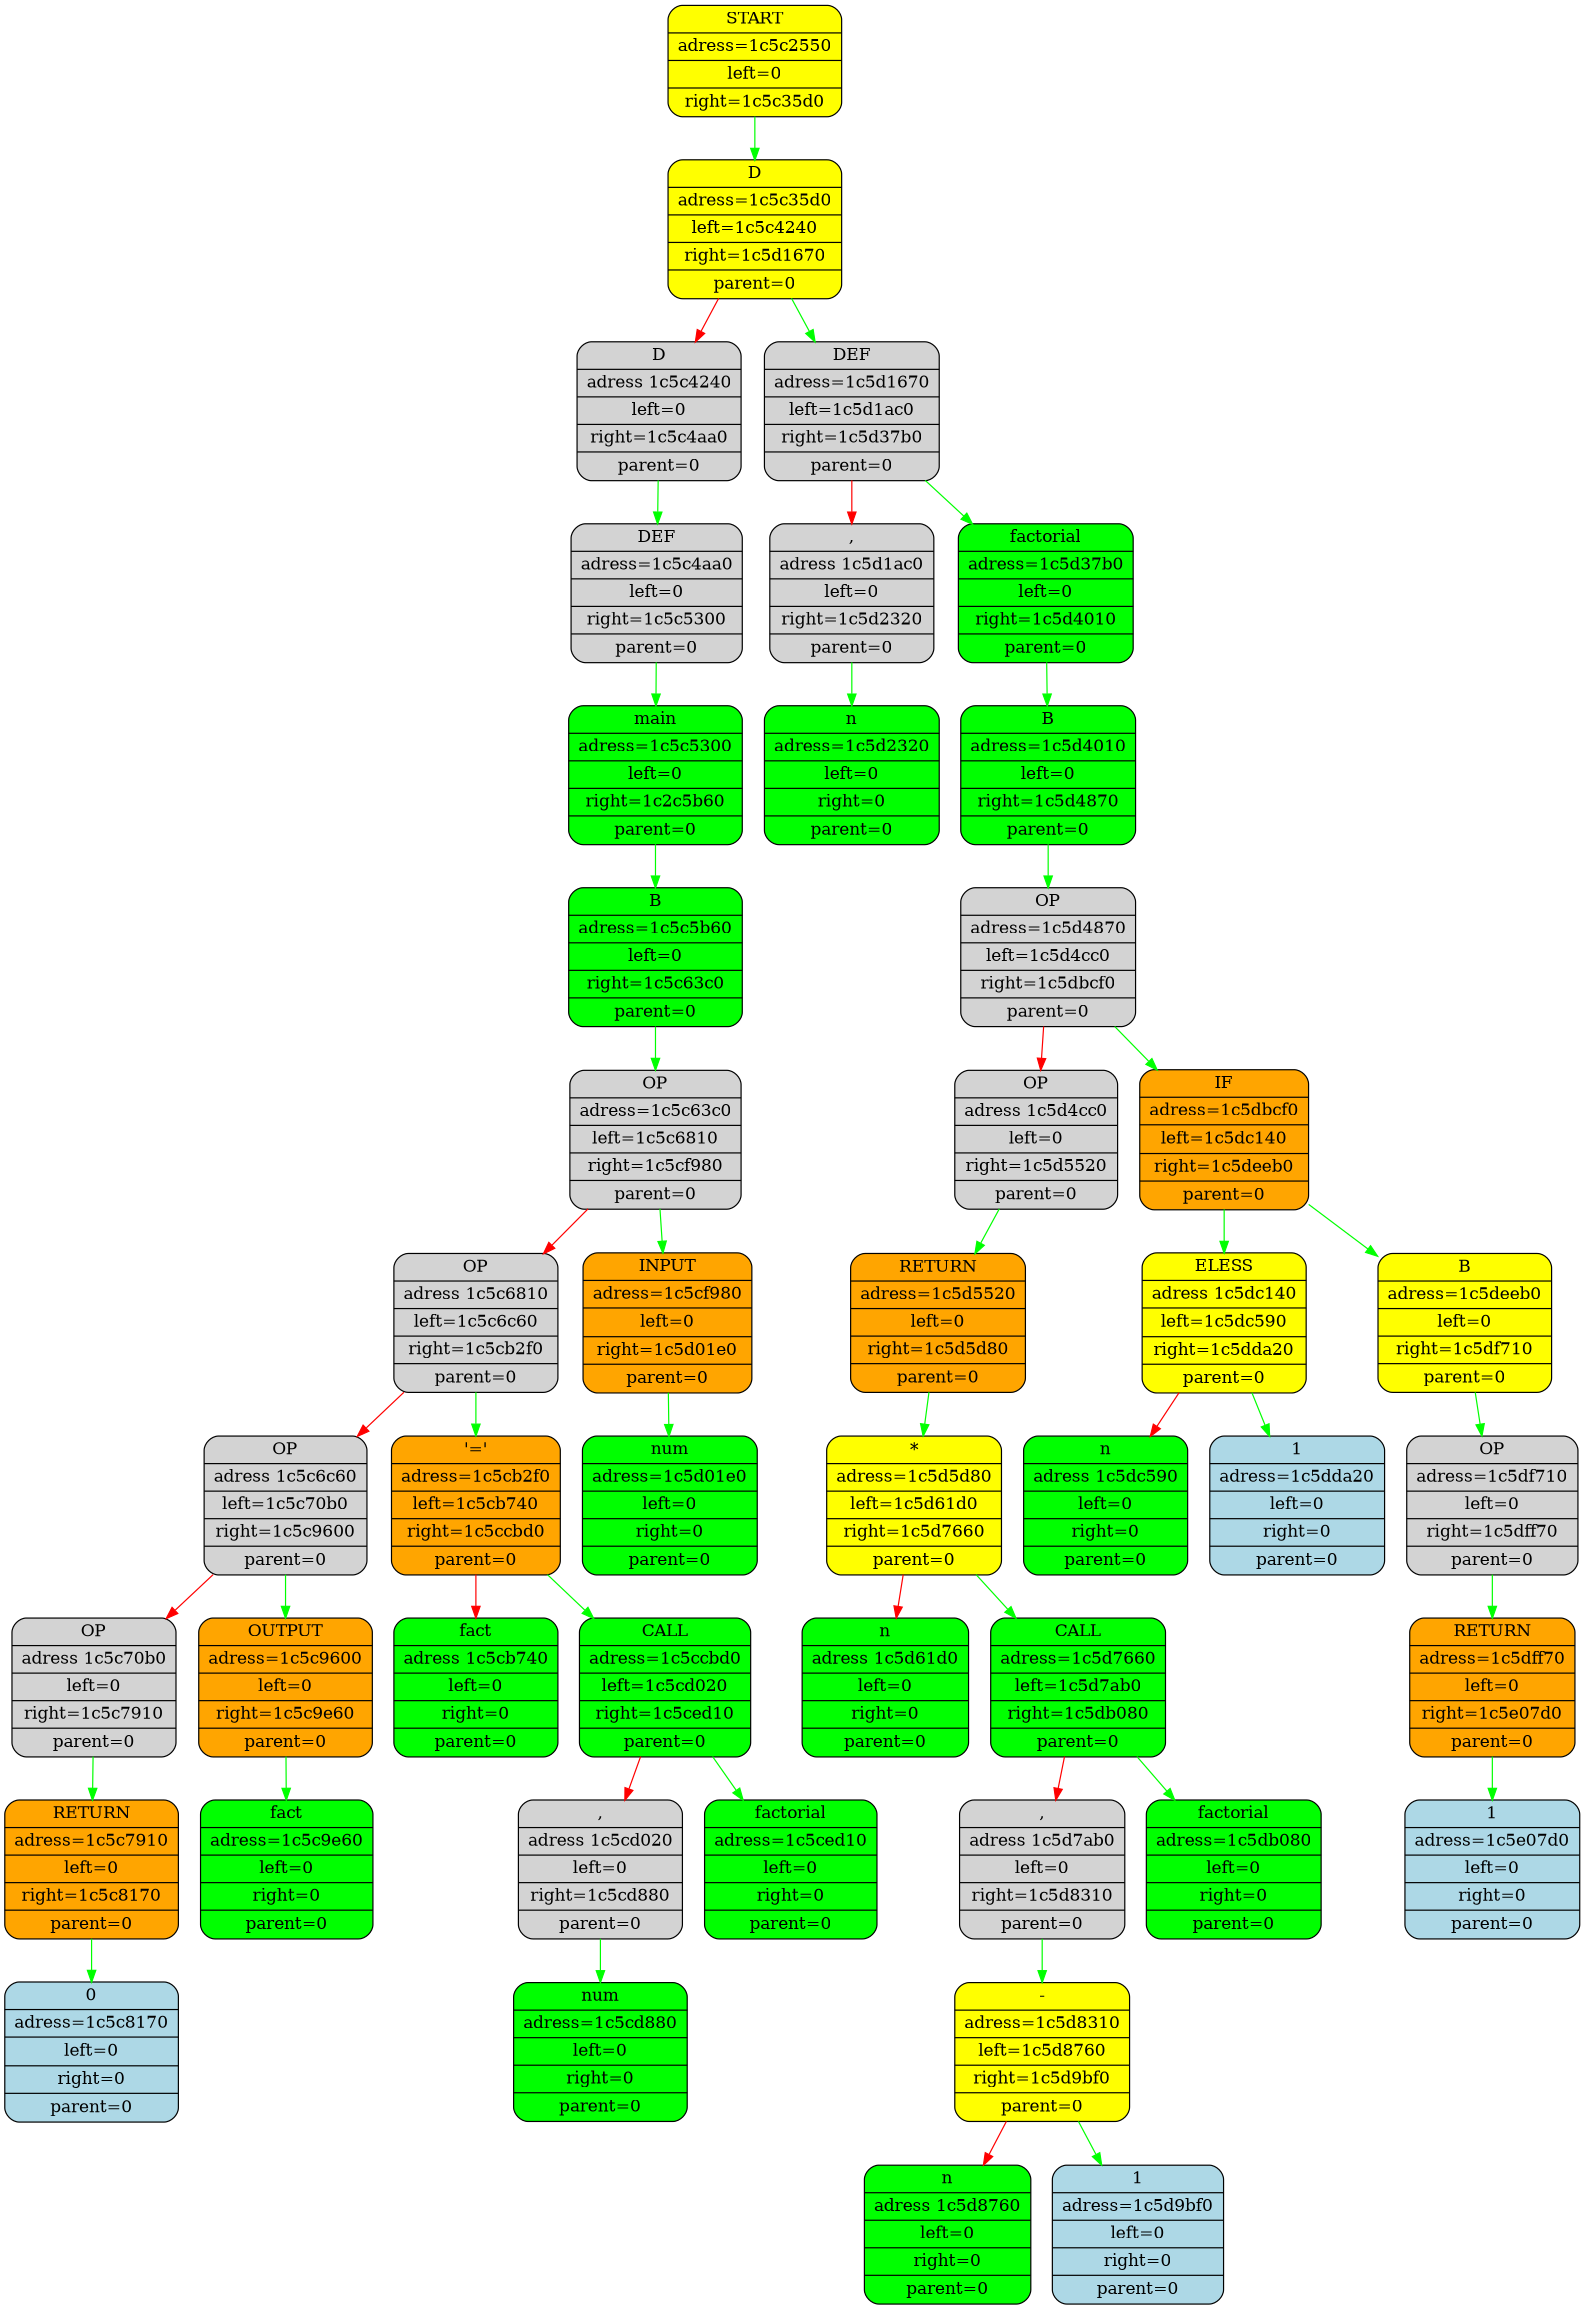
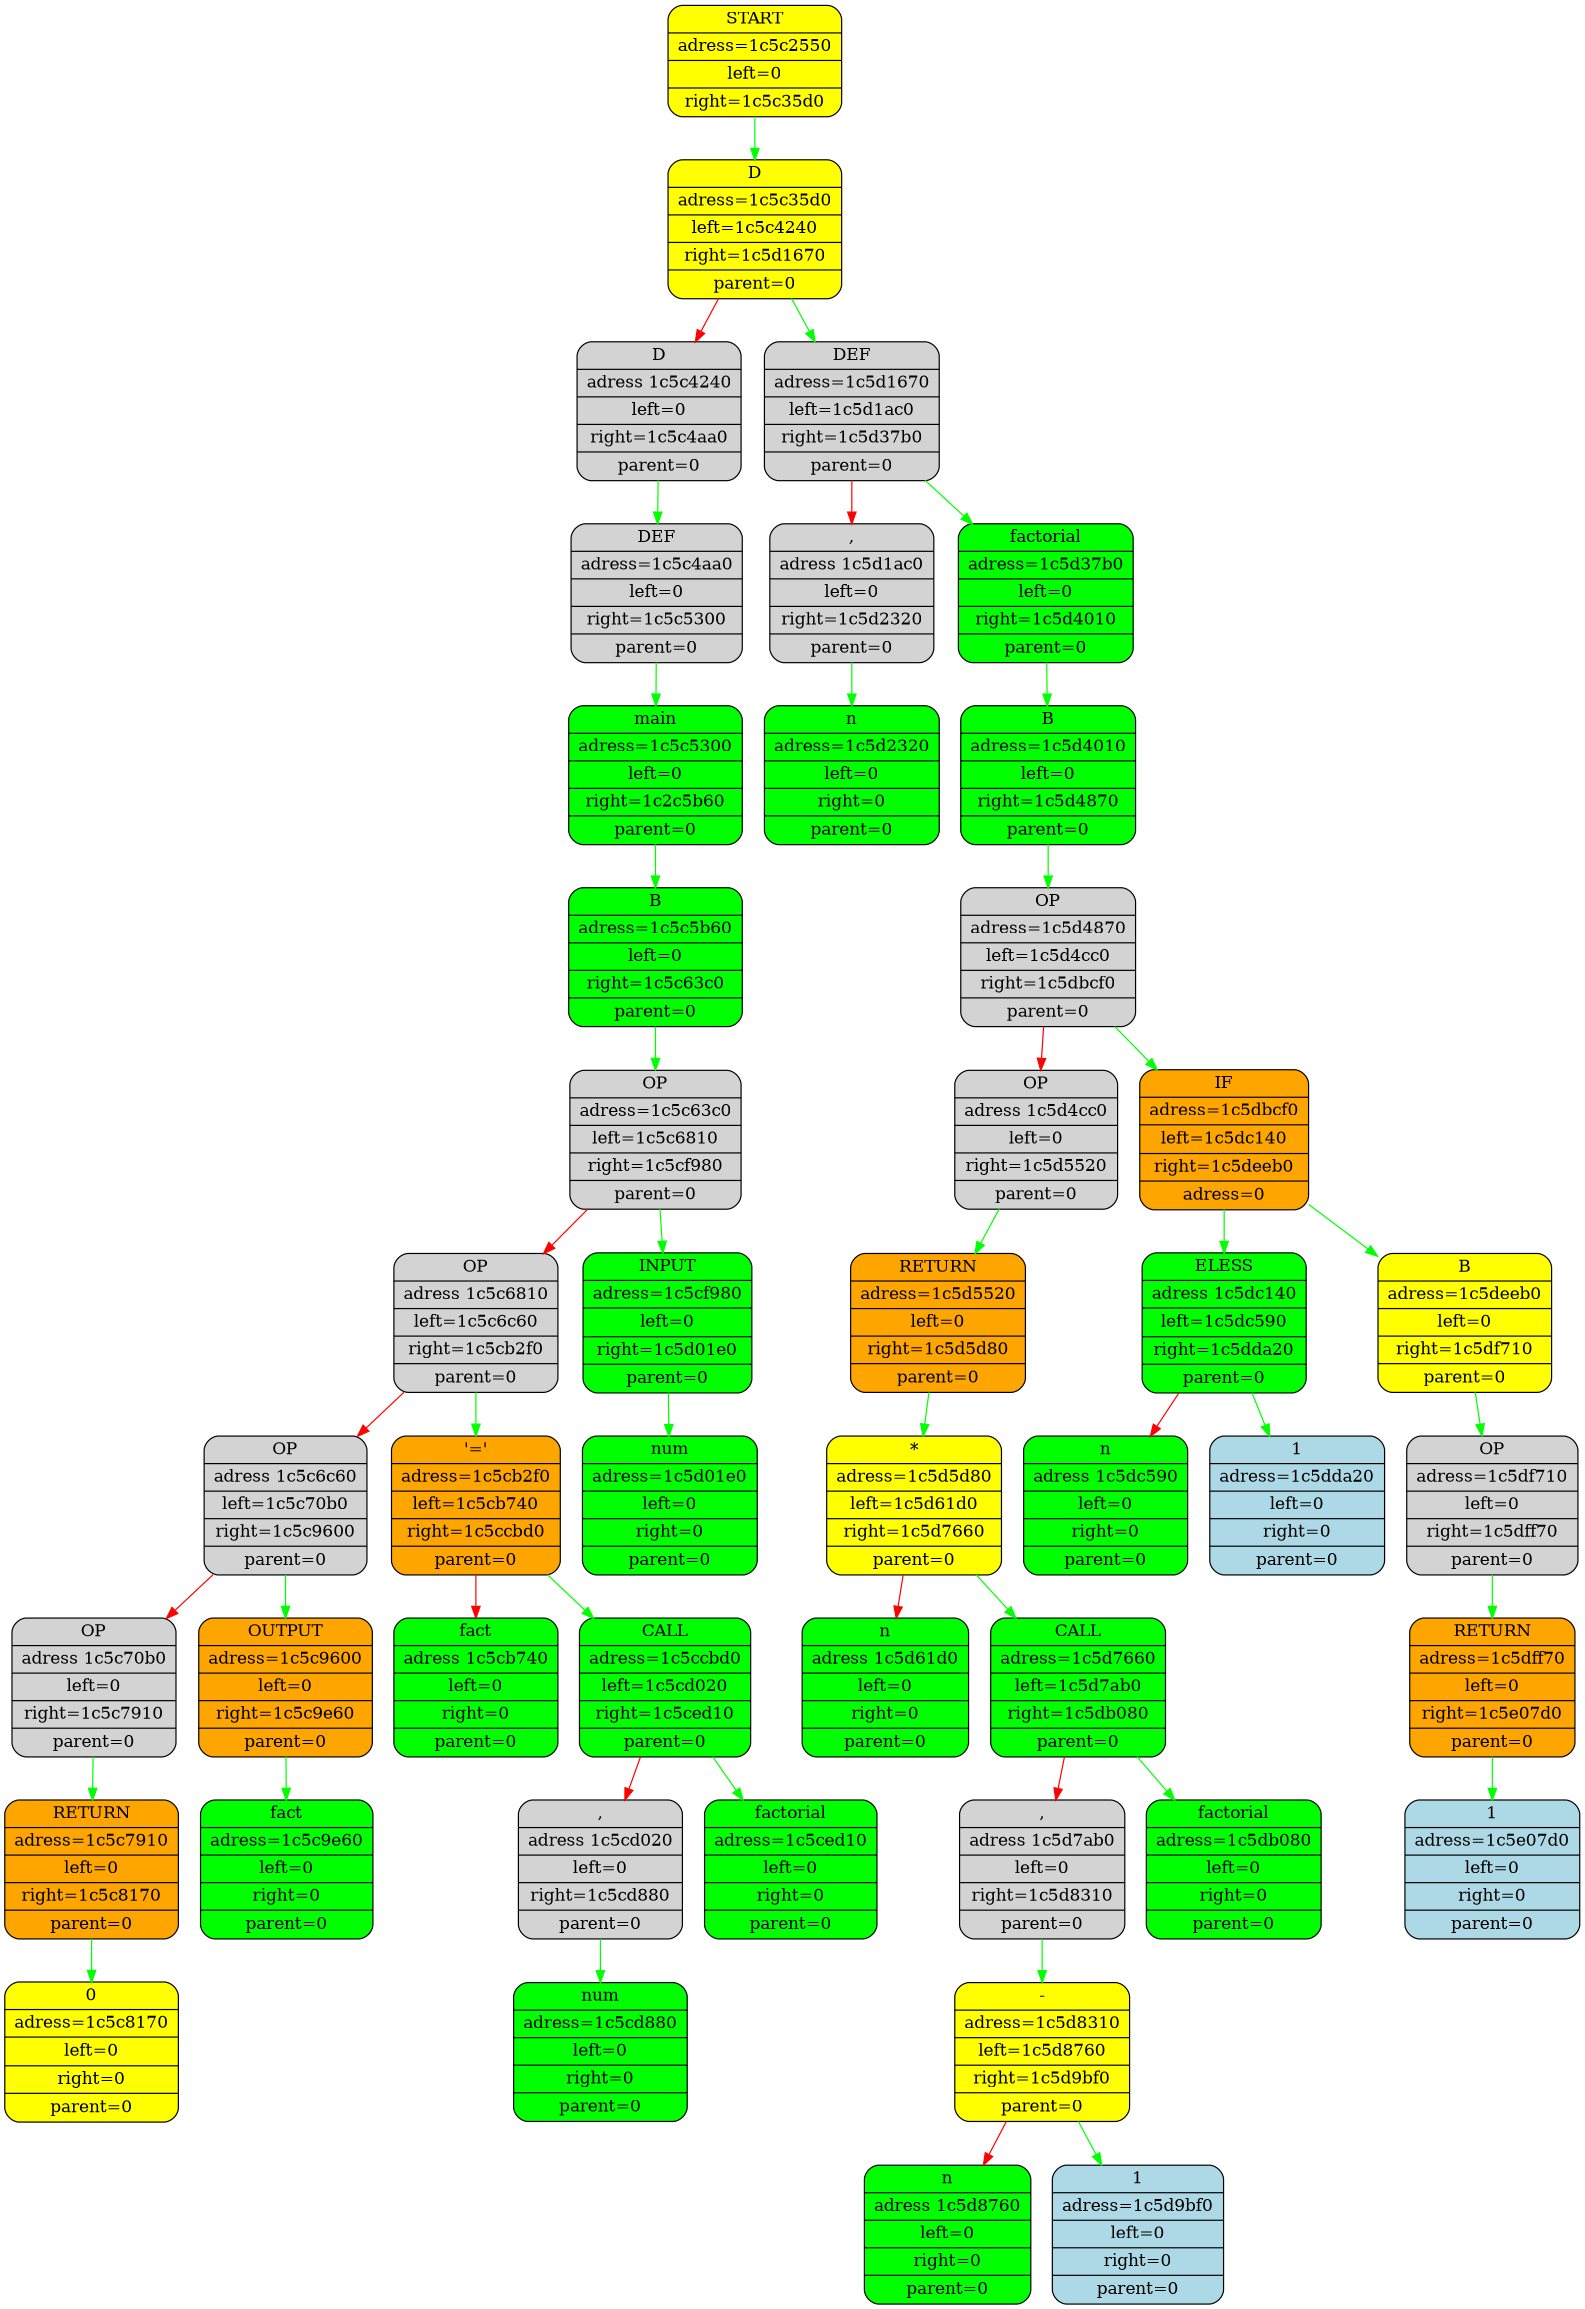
node "IF": text "parent=0" -> "adress=0"
node "INPUT": fillcolor orange -> green
node "ELESS": fillcolor yellow -> green
node "0": fillcolor lightblue -> yellow
